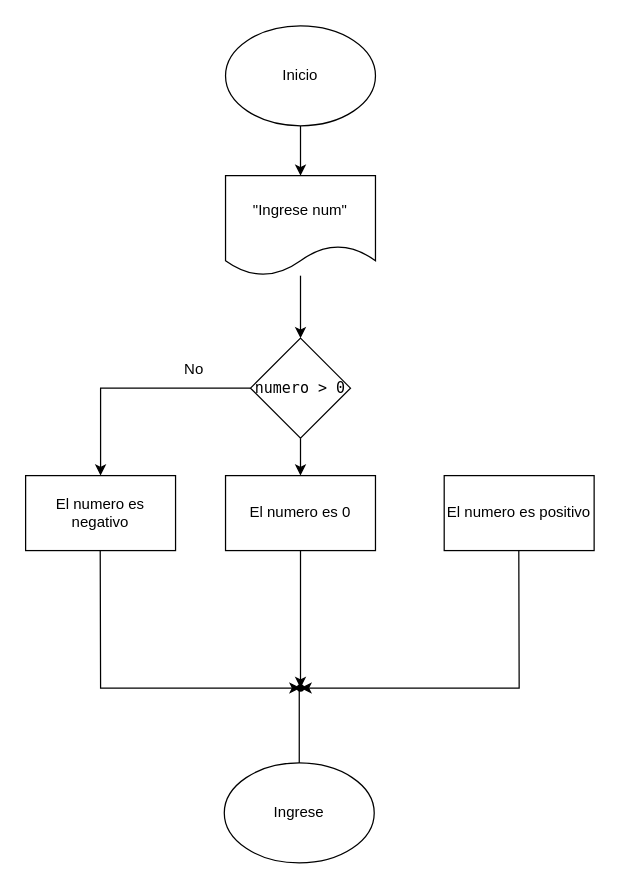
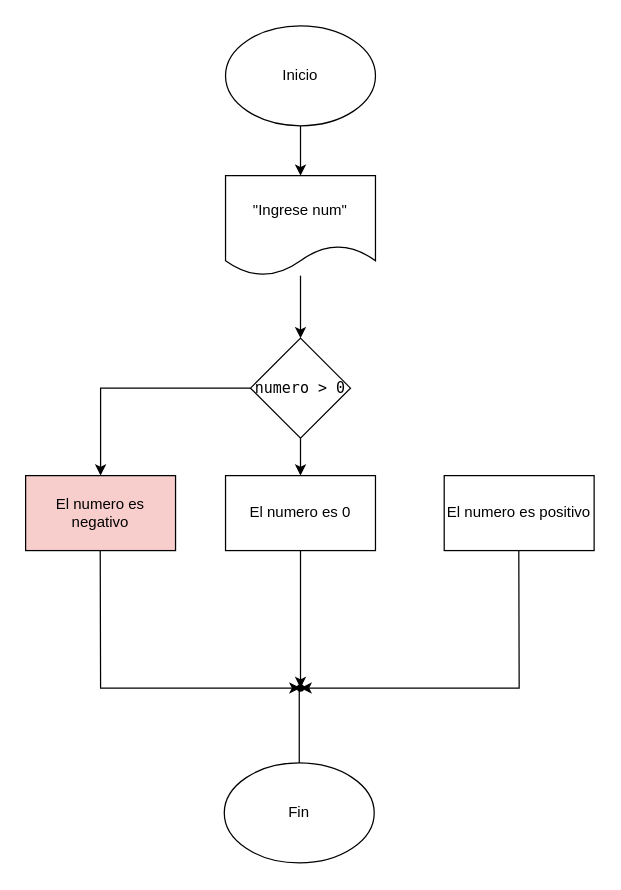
node "No": removed
node "El numero es negativo": fillcolor #ffffff -> #f8cecc
node "Ingrese": label "Ingrese" -> "Fin"
